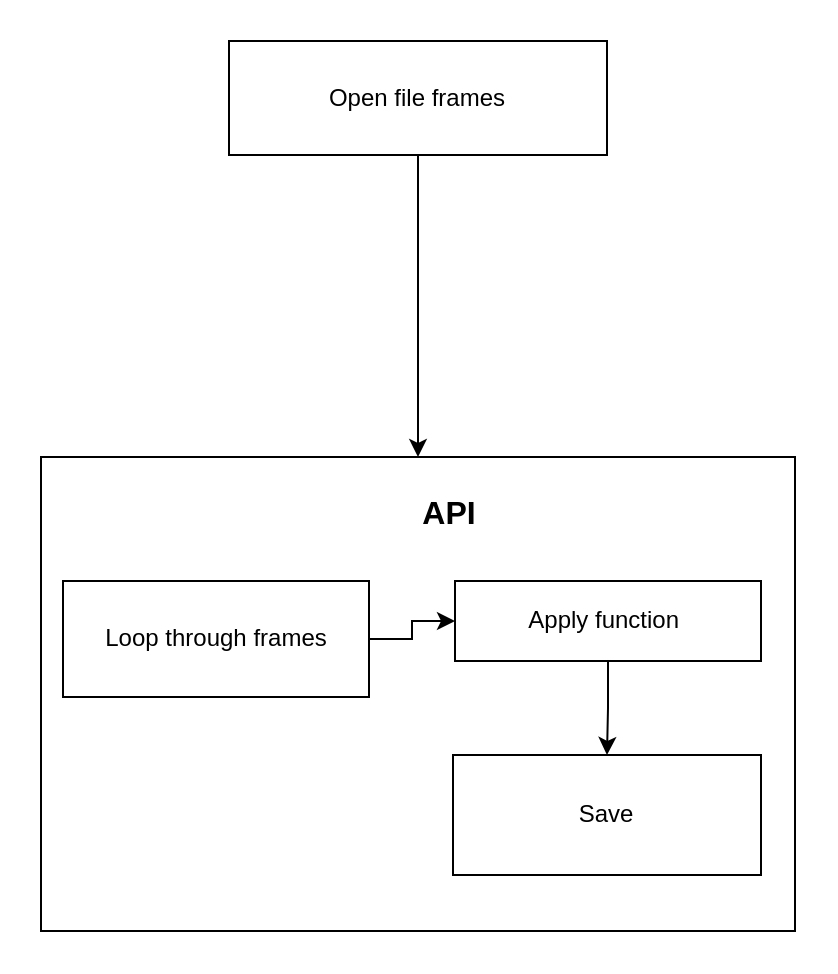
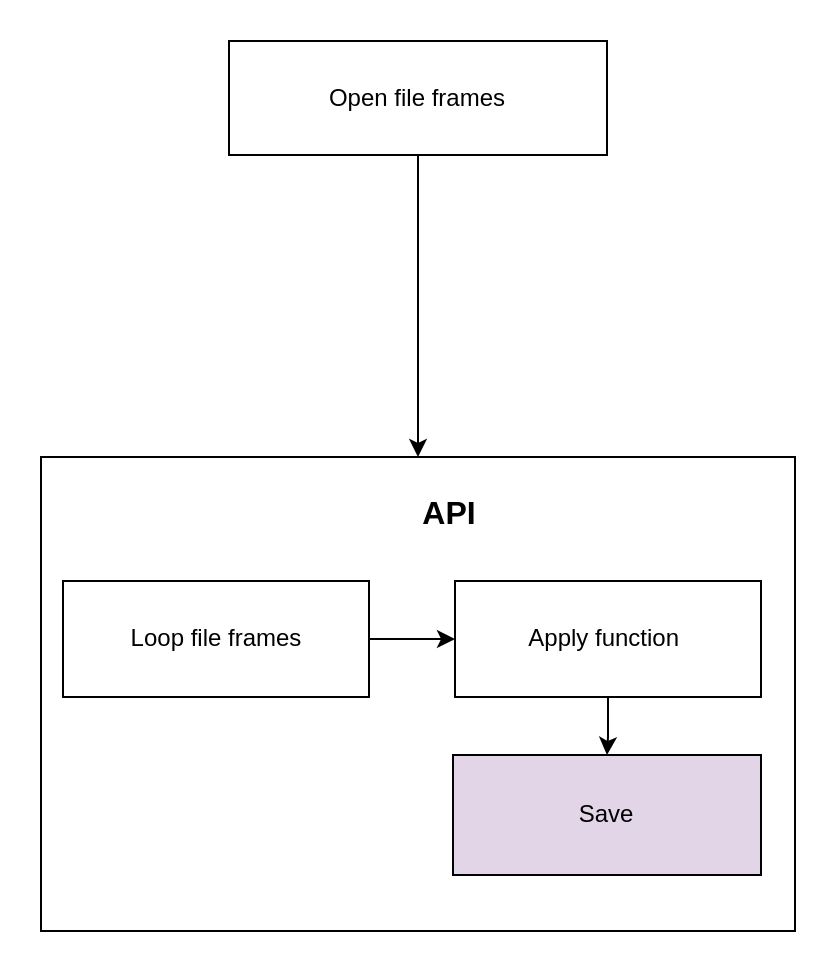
node "Apply function": size 306x80 -> 306x116
node "Loop through frames": label "Loop through frames" -> "Loop file frames"
node "Save": fillcolor #ffffff -> #e1d5e7
